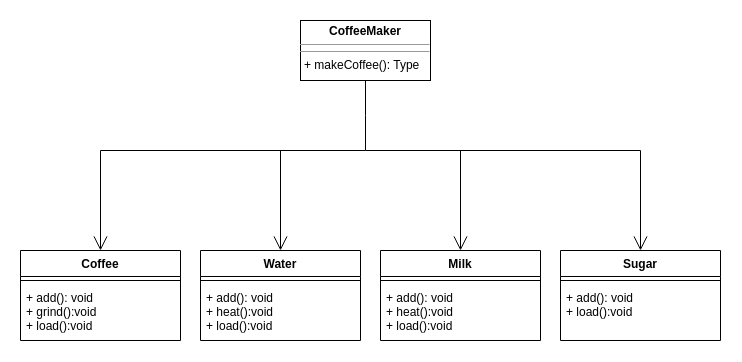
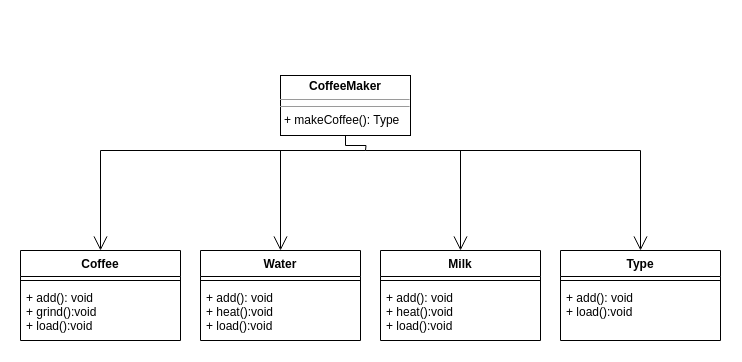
node "CoffeeMaker + makeCoffee(): Type": moved (366, 51) -> (346, 106)
node "Sugar": label "Sugar" -> "Type"
